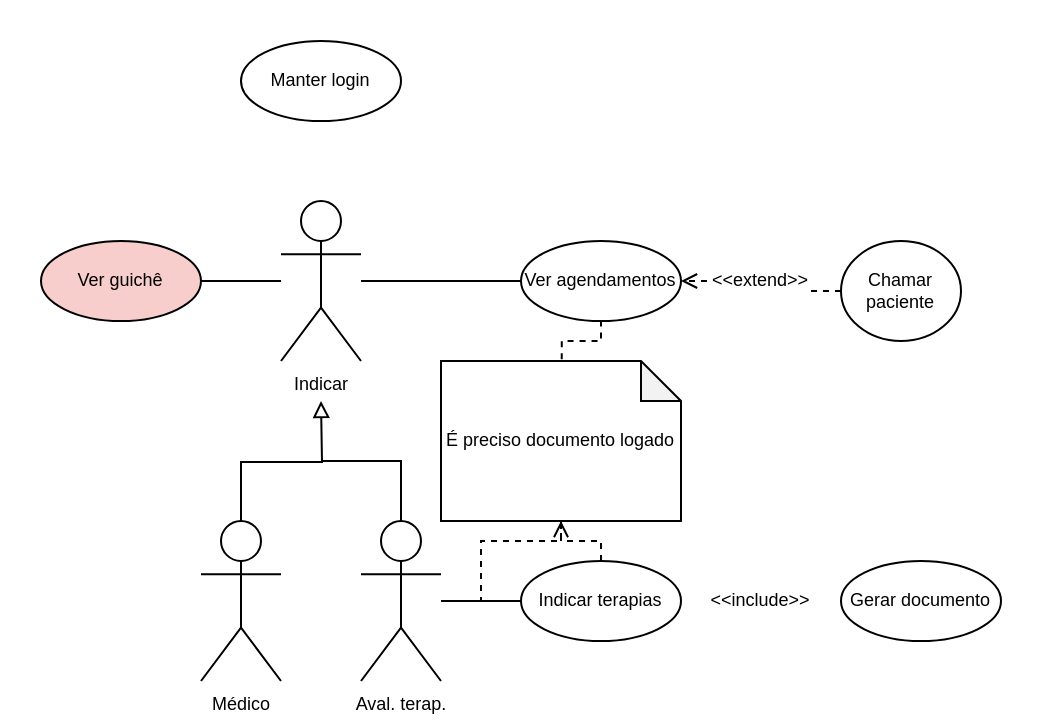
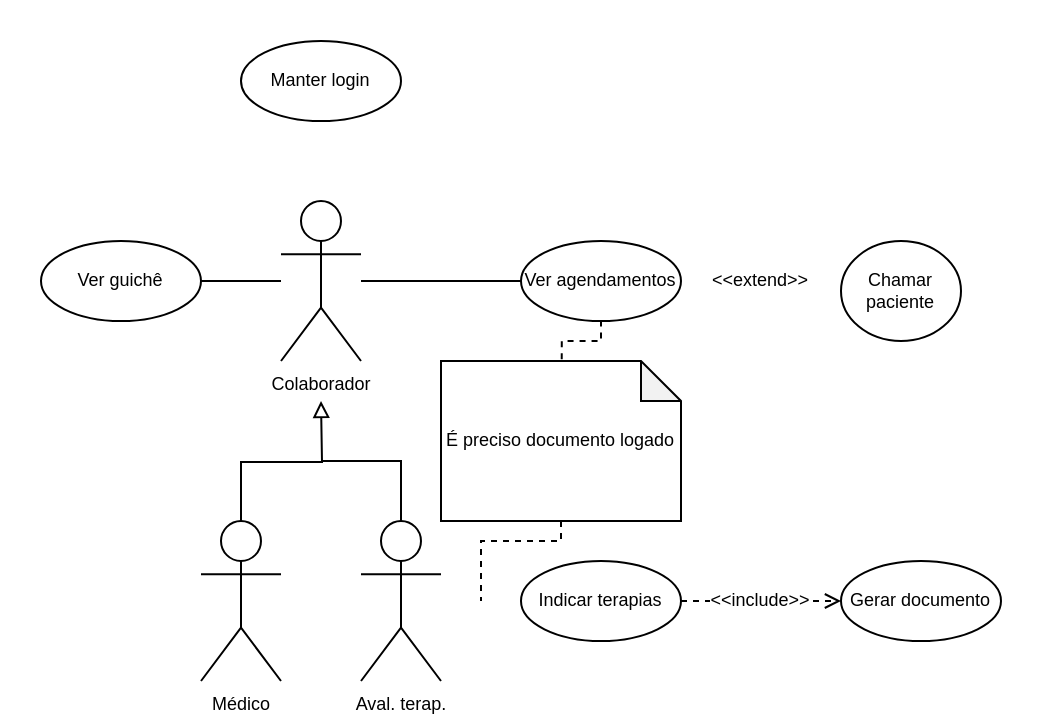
node "Ver guichê": fillcolor #f8cecc -> #ffffff
edge "Chamar paciente" -> "Ver agendamentos": removed
node "Indicar": label "Indicar" -> "Colaborador"
edge "Indicar terapias" -> "É preciso documento logado": now "Indicar terapias" -> "Gerar documento"
edge "Aval. terap." -- "Indicar terapias": removed
